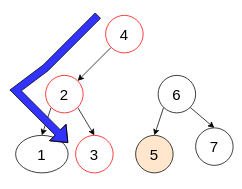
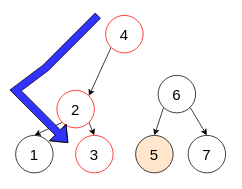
node "2": moved (64, 94) -> (75, 109)
node "7": moved (214, 147) -> (207, 154)
node "1": size 53x38 -> 38x38
